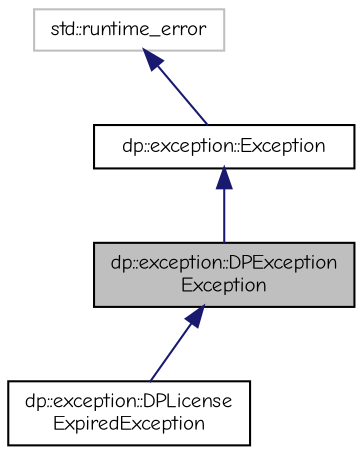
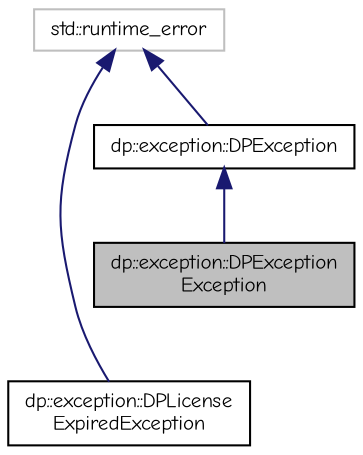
node "dp::exception::Exception": label "dp::exception::Exception" -> "dp::exception::DPException"
edge "dp::exception::DPLicense ExpiredException" -> "dp::exception::DPException Exception": now "dp::exception::DPLicense ExpiredException" -> "std::runtime_error"
